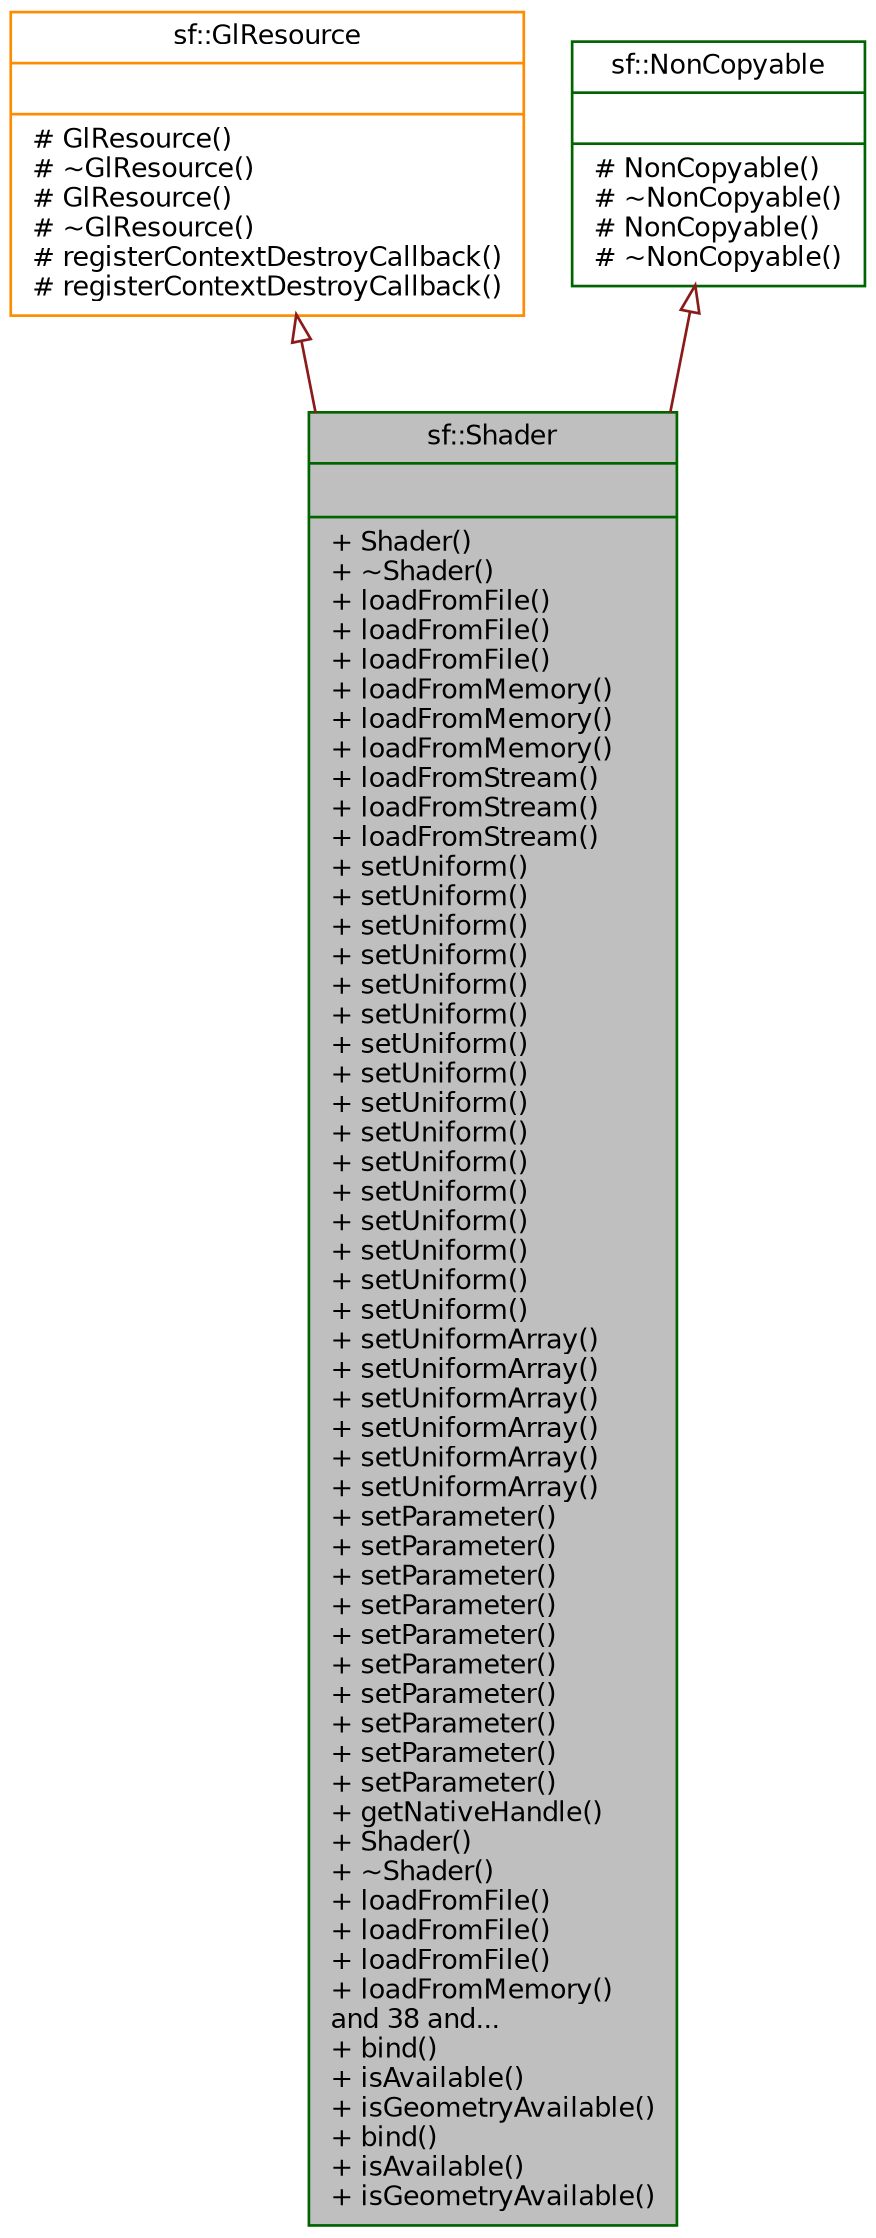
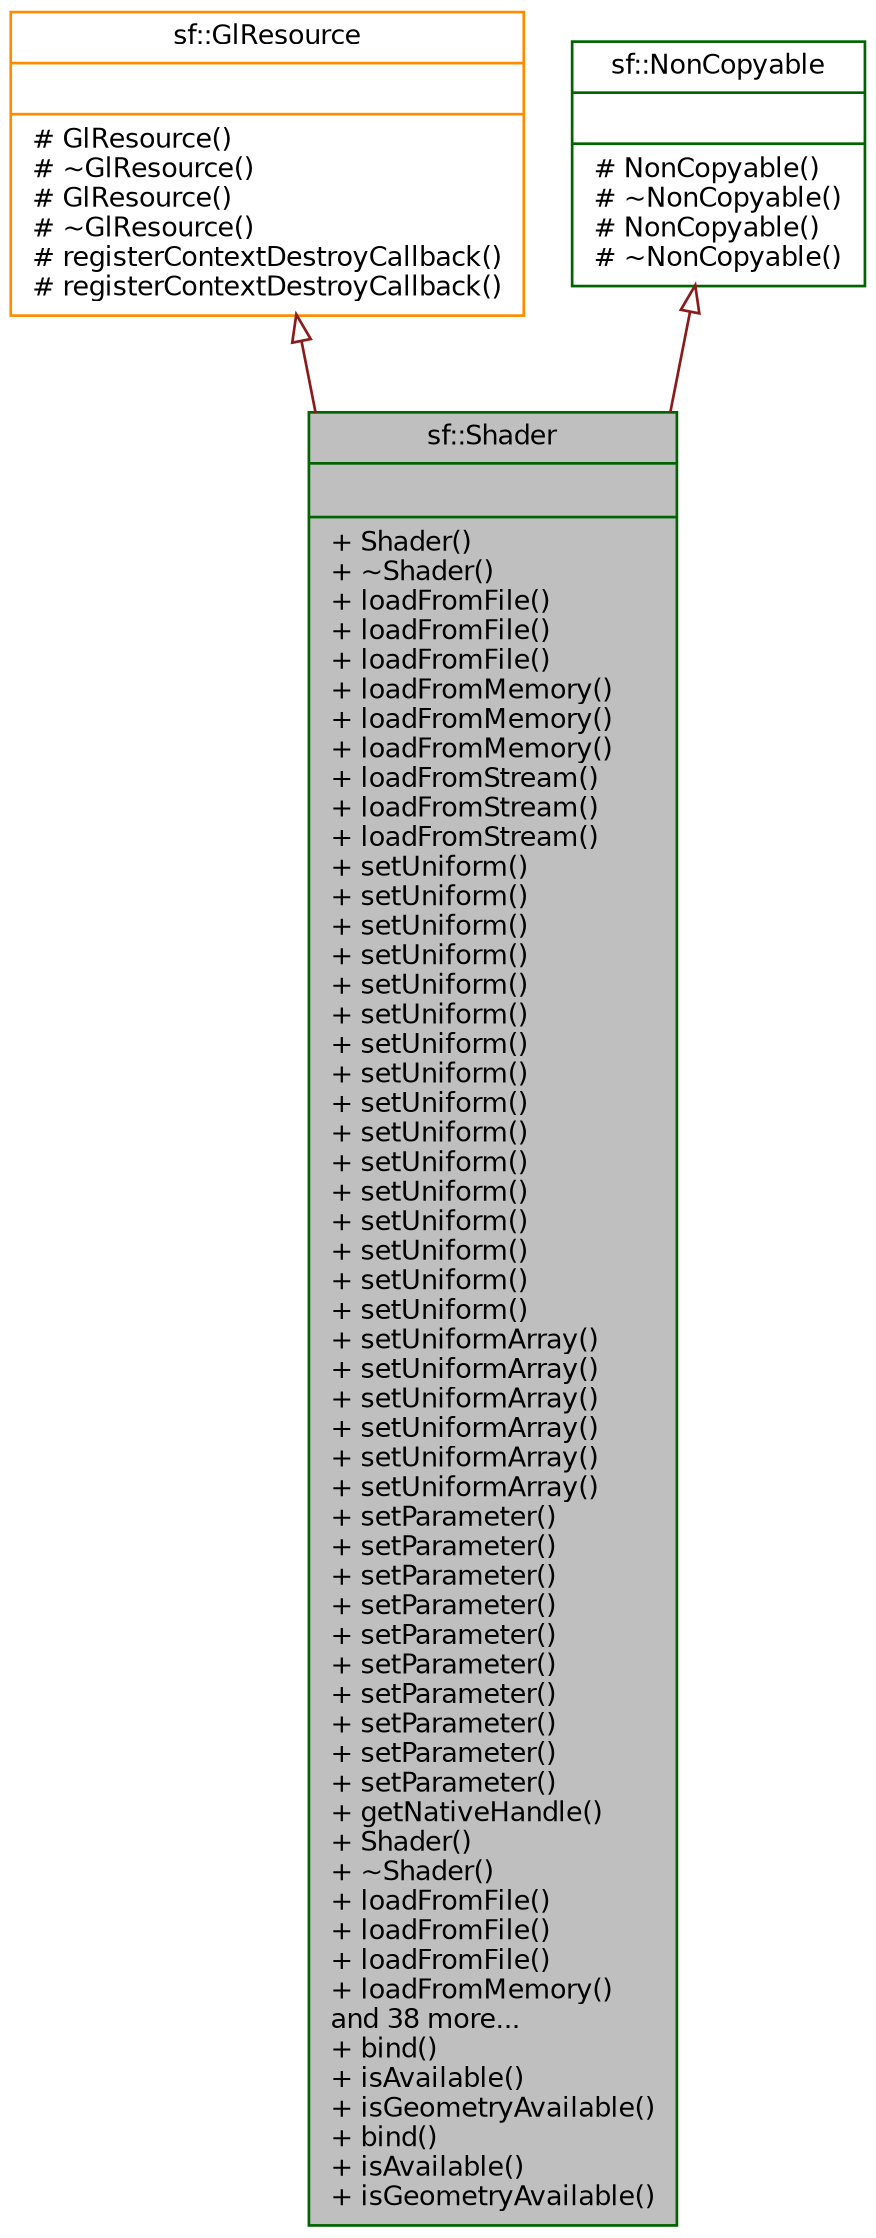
node "sf::Shader": text "and 38 and..." -> "and 38 more..."
